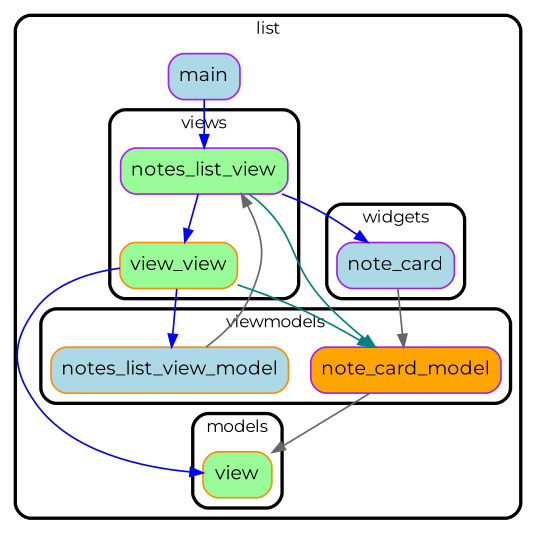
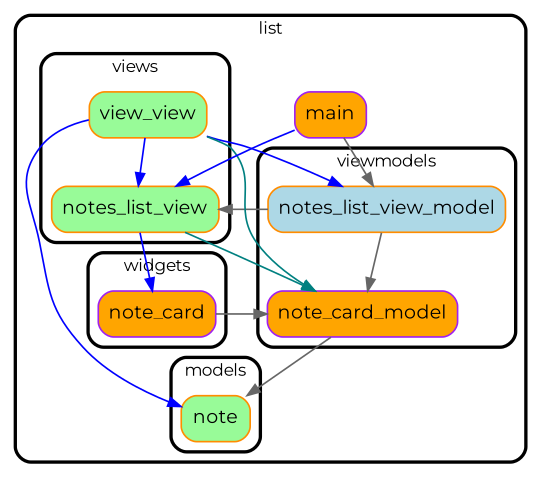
node "main": fillcolor lightblue -> orange
edge "main" -> "notes_list_view_model": added
node "notes_list_view": color purple -> darkorange
edge "notes_list_view" -> "view_view": reversed
edge "notes_list_view_model" -> "note_card_model": added
node "note_card": fillcolor lightblue -> orange
node "view": label "view" -> "note"
